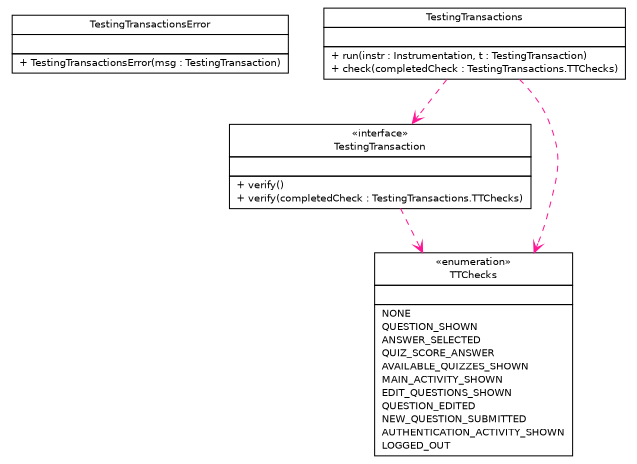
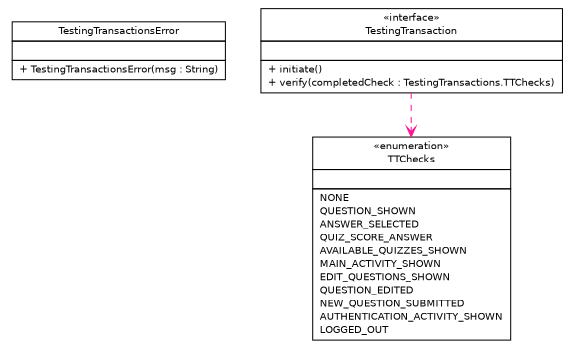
node "TestingTransactions": removed
node "TestingTransactionsError": text "+ TestingTransactionsError(msg : TestingTransaction)" -> "+ TestingTransactionsError(msg : String)"
node "TestingTransaction": text "+ verify()" -> "+ initiate()"
